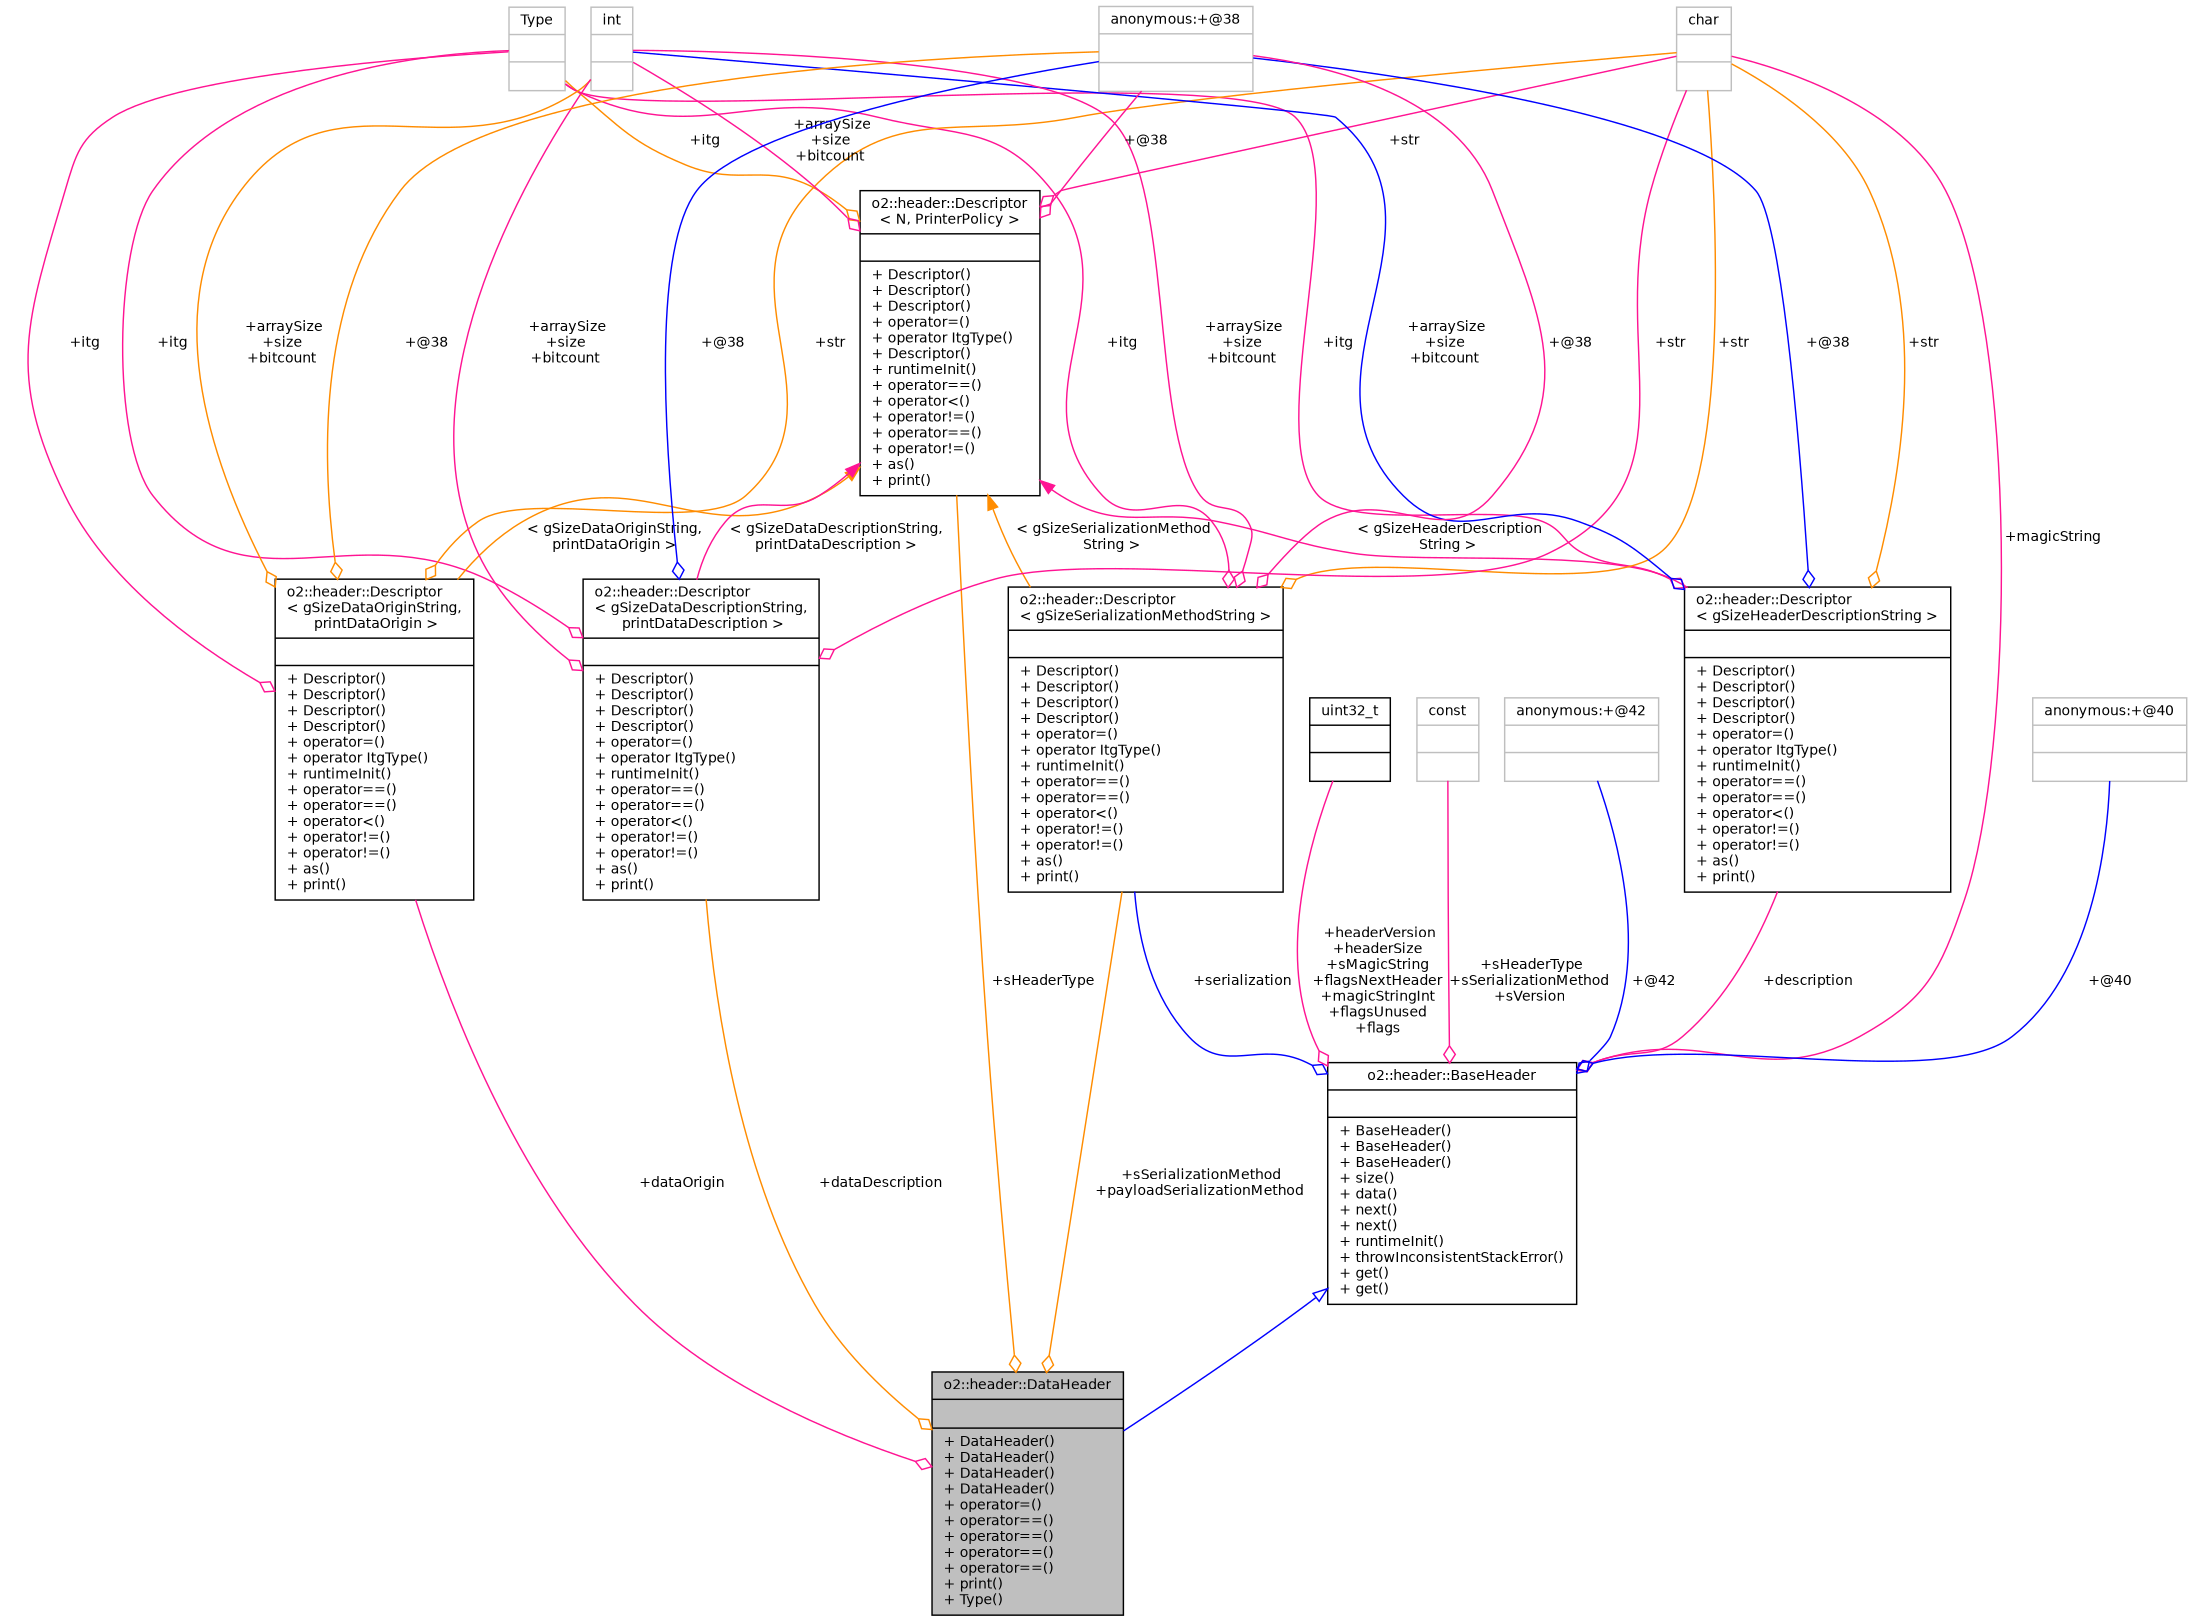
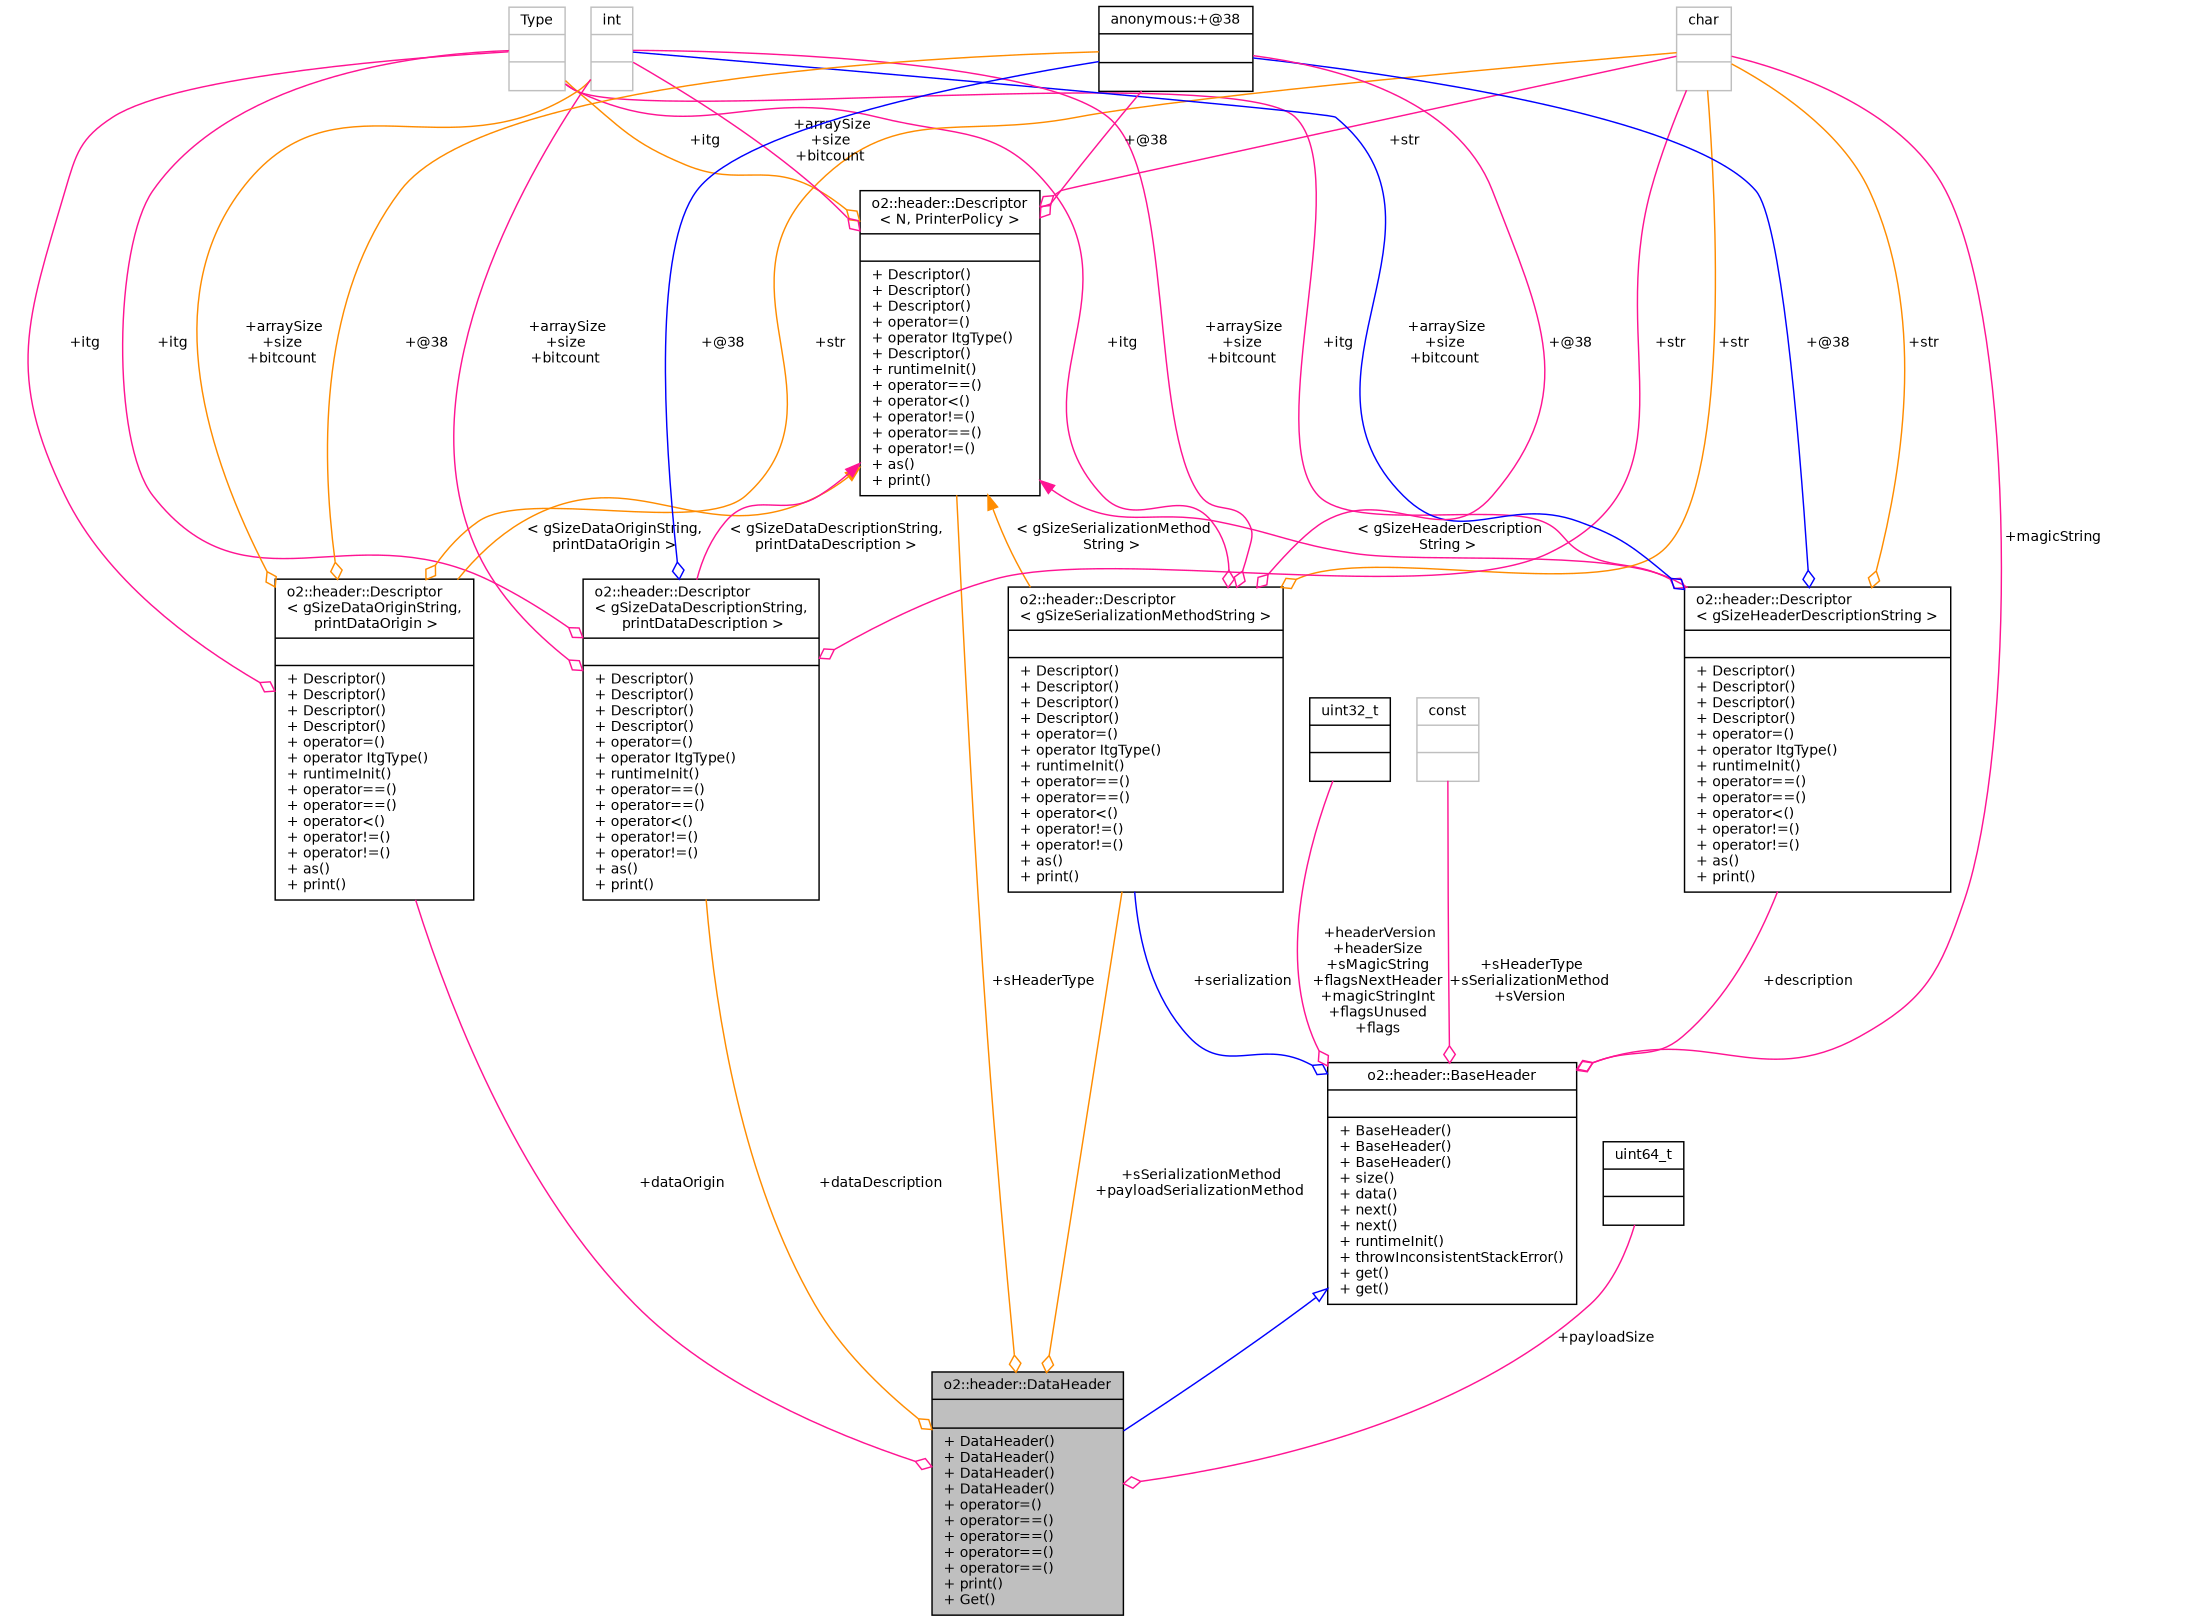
node "anonymous:+@38": color grey75 -> black
node "anonymous:+@42": removed
node "anonymous:+@40": removed
node "uint64_t": added
node "o2::header::DataHeader": text "+ Type()" -> "+ Get()"
